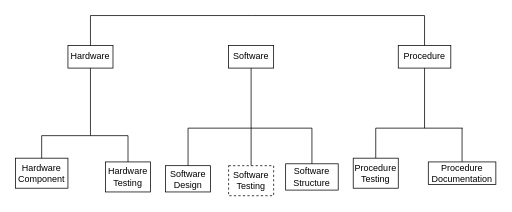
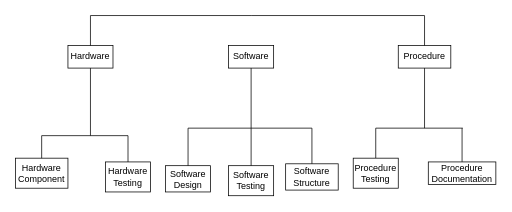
node "Software Testing": style dashed -> solid
